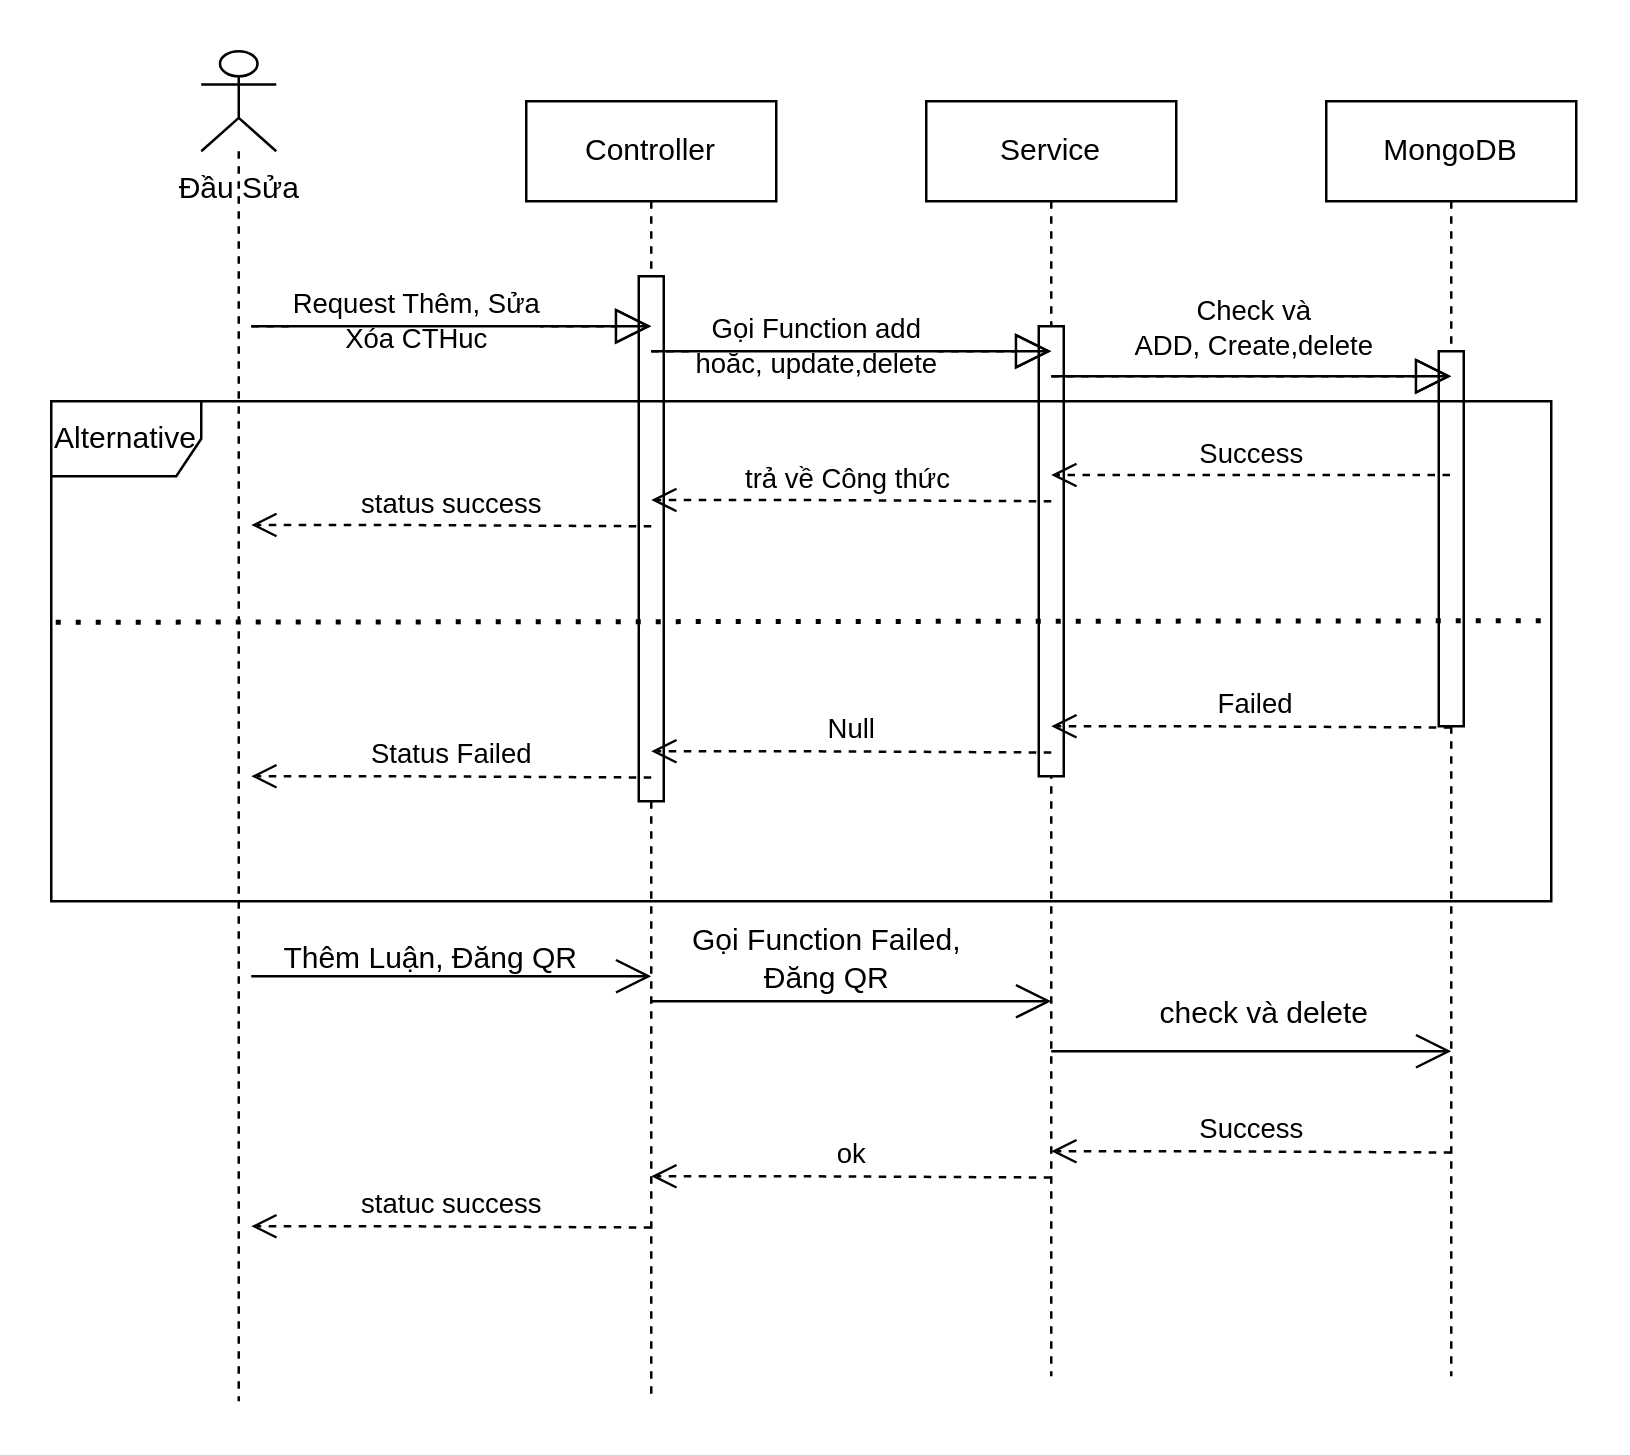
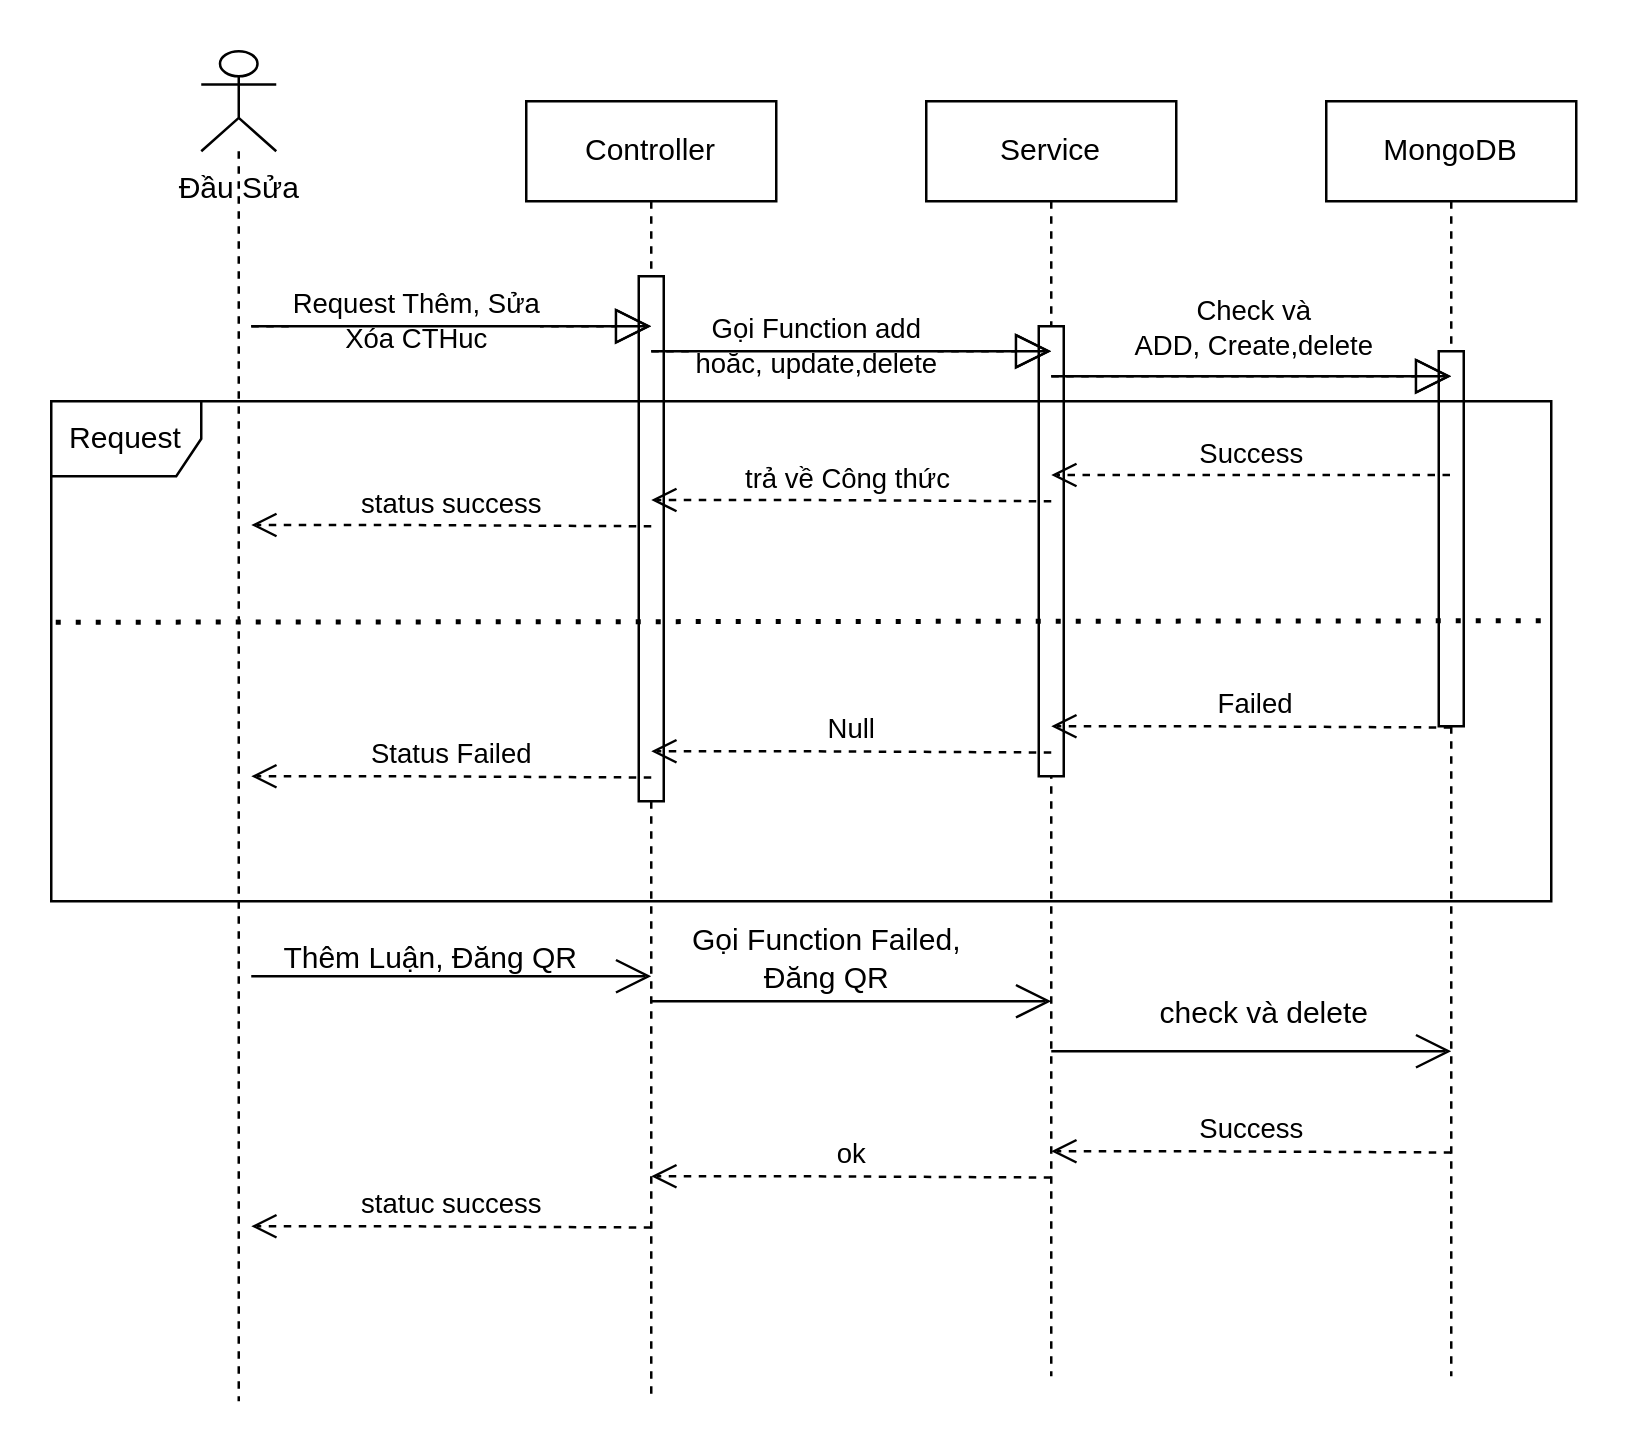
node "Alternative": label "Alternative" -> "Request"
